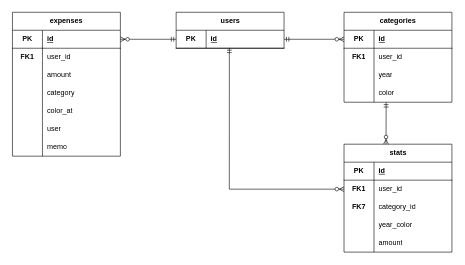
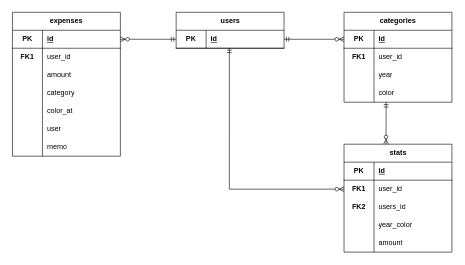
node "FK7": label "FK7" -> "FK2"
node "category_id": label "category_id" -> "users_id"
